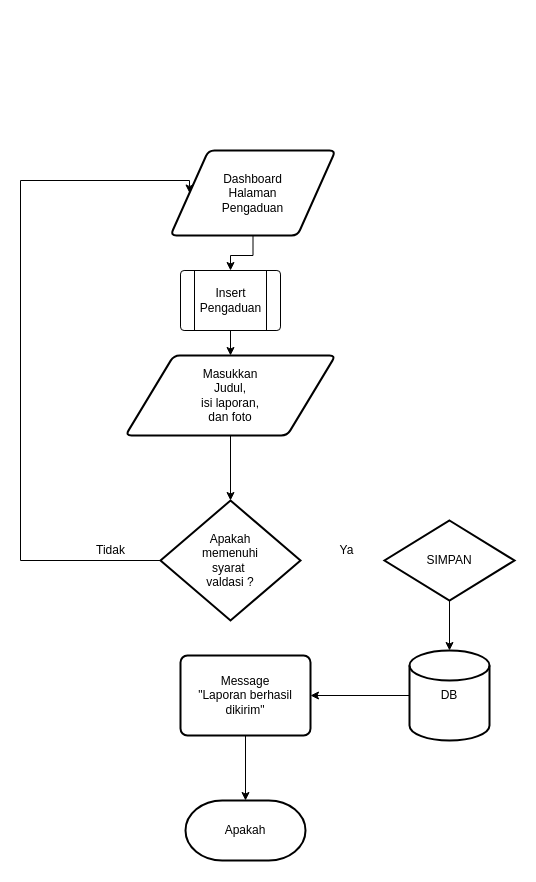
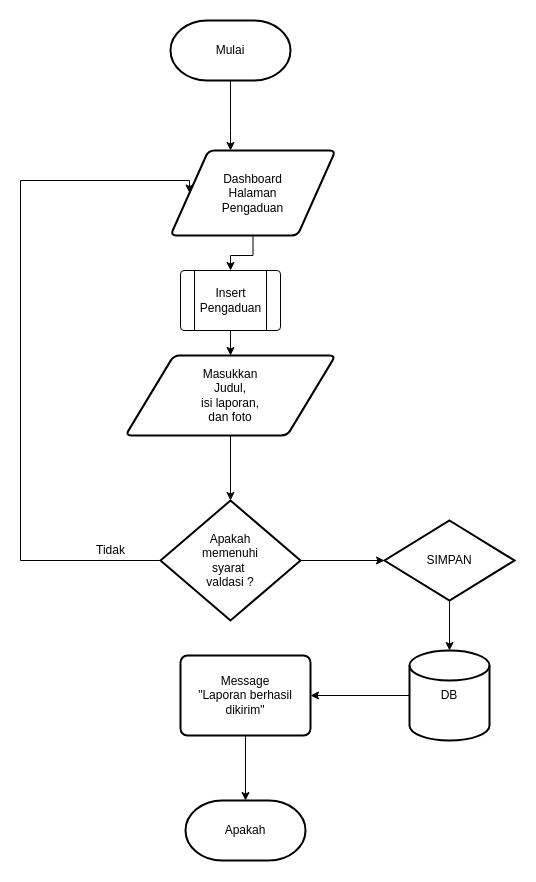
node "Mulai": added
edge "Mulai" -> "Dashboard Halaman Pengaduan": added
node "Ya": removed
edge "Apakah memenuhi syarat valdasi ?" -> "SIMPAN": added
